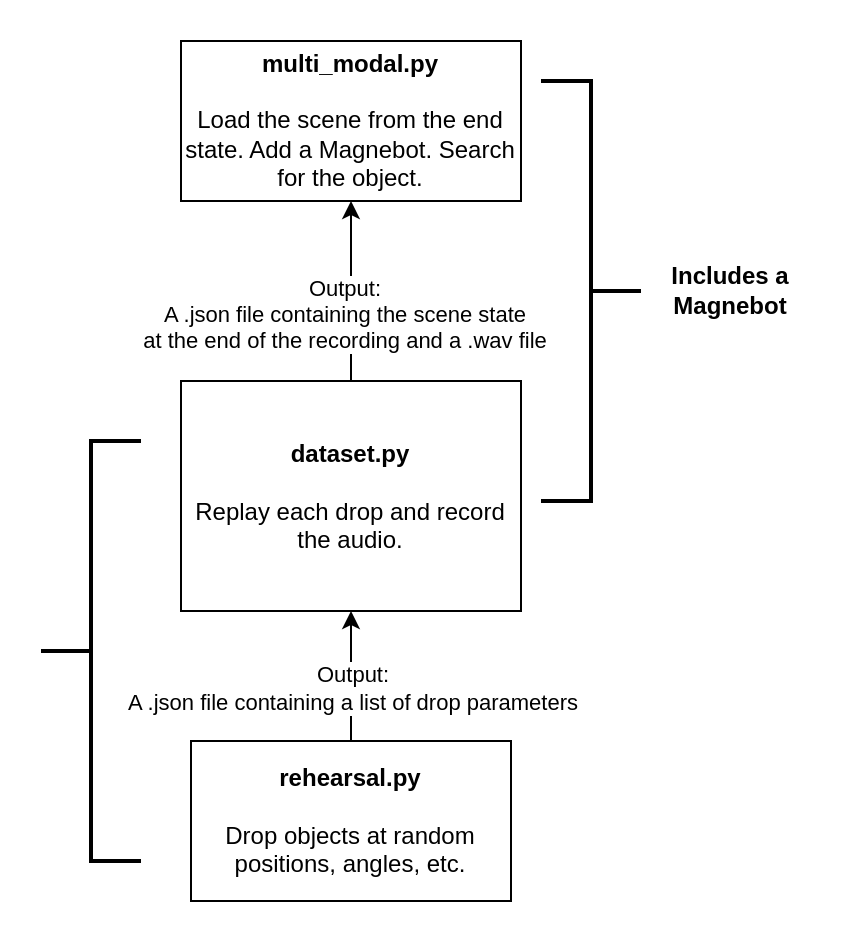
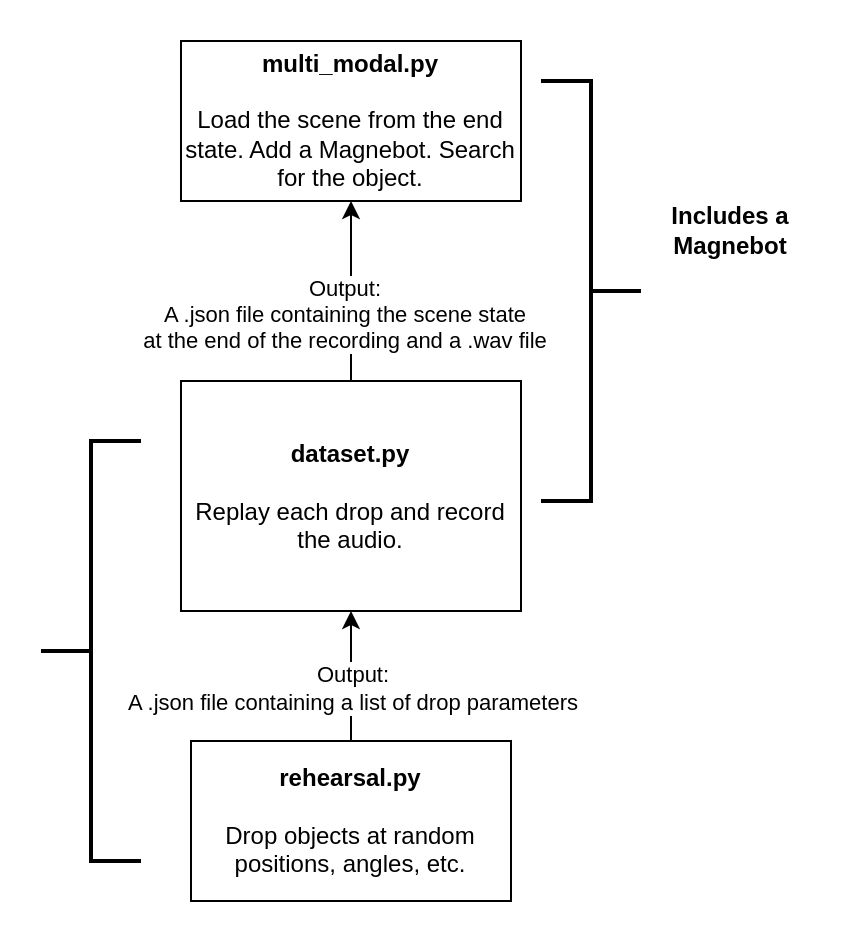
node "Includes a Magnebot": moved (731, 291) -> (731, 231)
